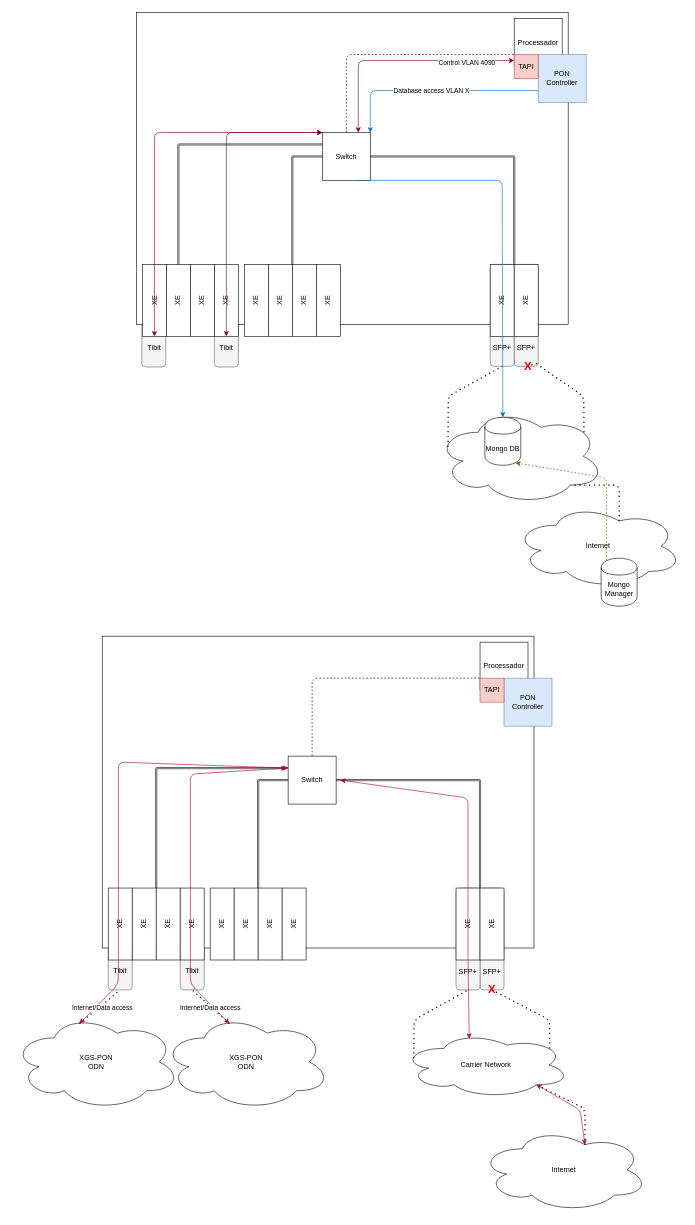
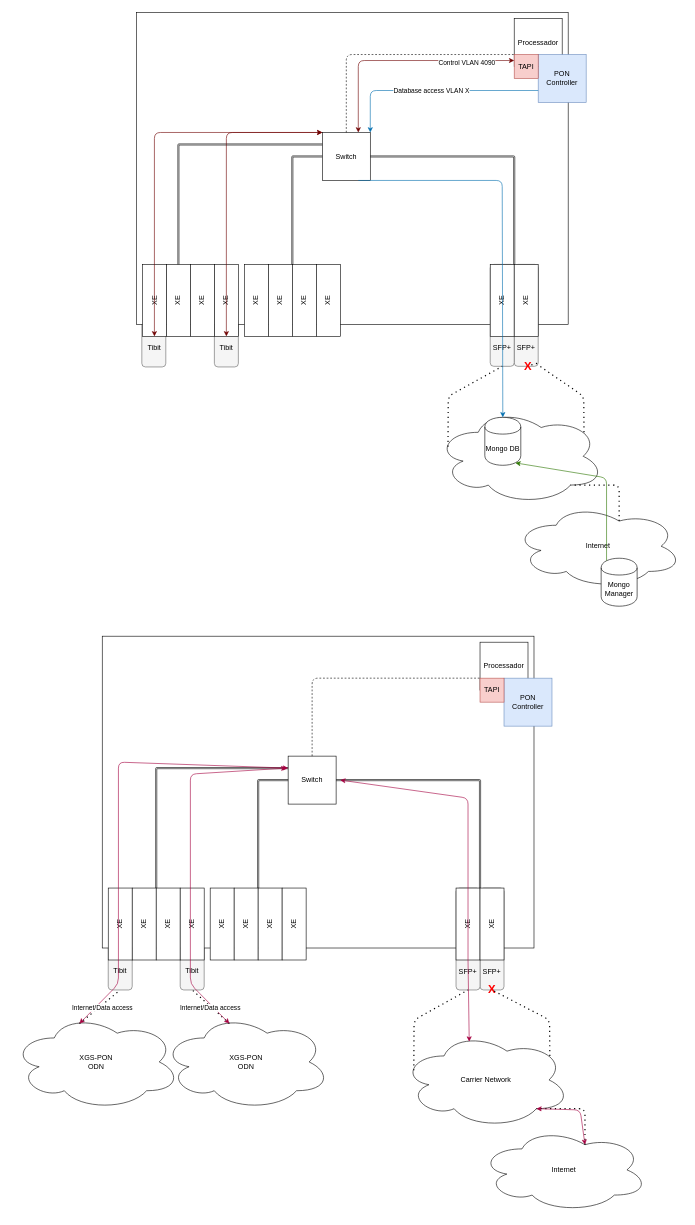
edge "Mongo Manager" -> "Mongo DB": style dashed -> solid
node "Carrier Network": size 168x66 -> 168x96
